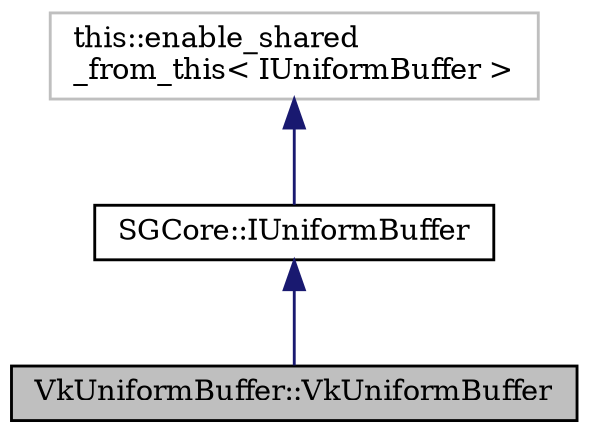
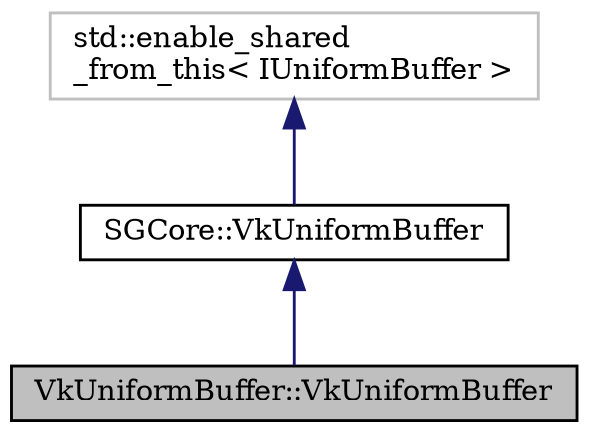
node "this::enable_shared _from_this< IUniformBuffer >": label "this::enable_shared _from_this< IUniformBuffer >" -> "std::enable_shared _from_this< IUniformBuffer >"
node "SGCore::IUniformBuffer": label "SGCore::IUniformBuffer" -> "SGCore::VkUniformBuffer"
